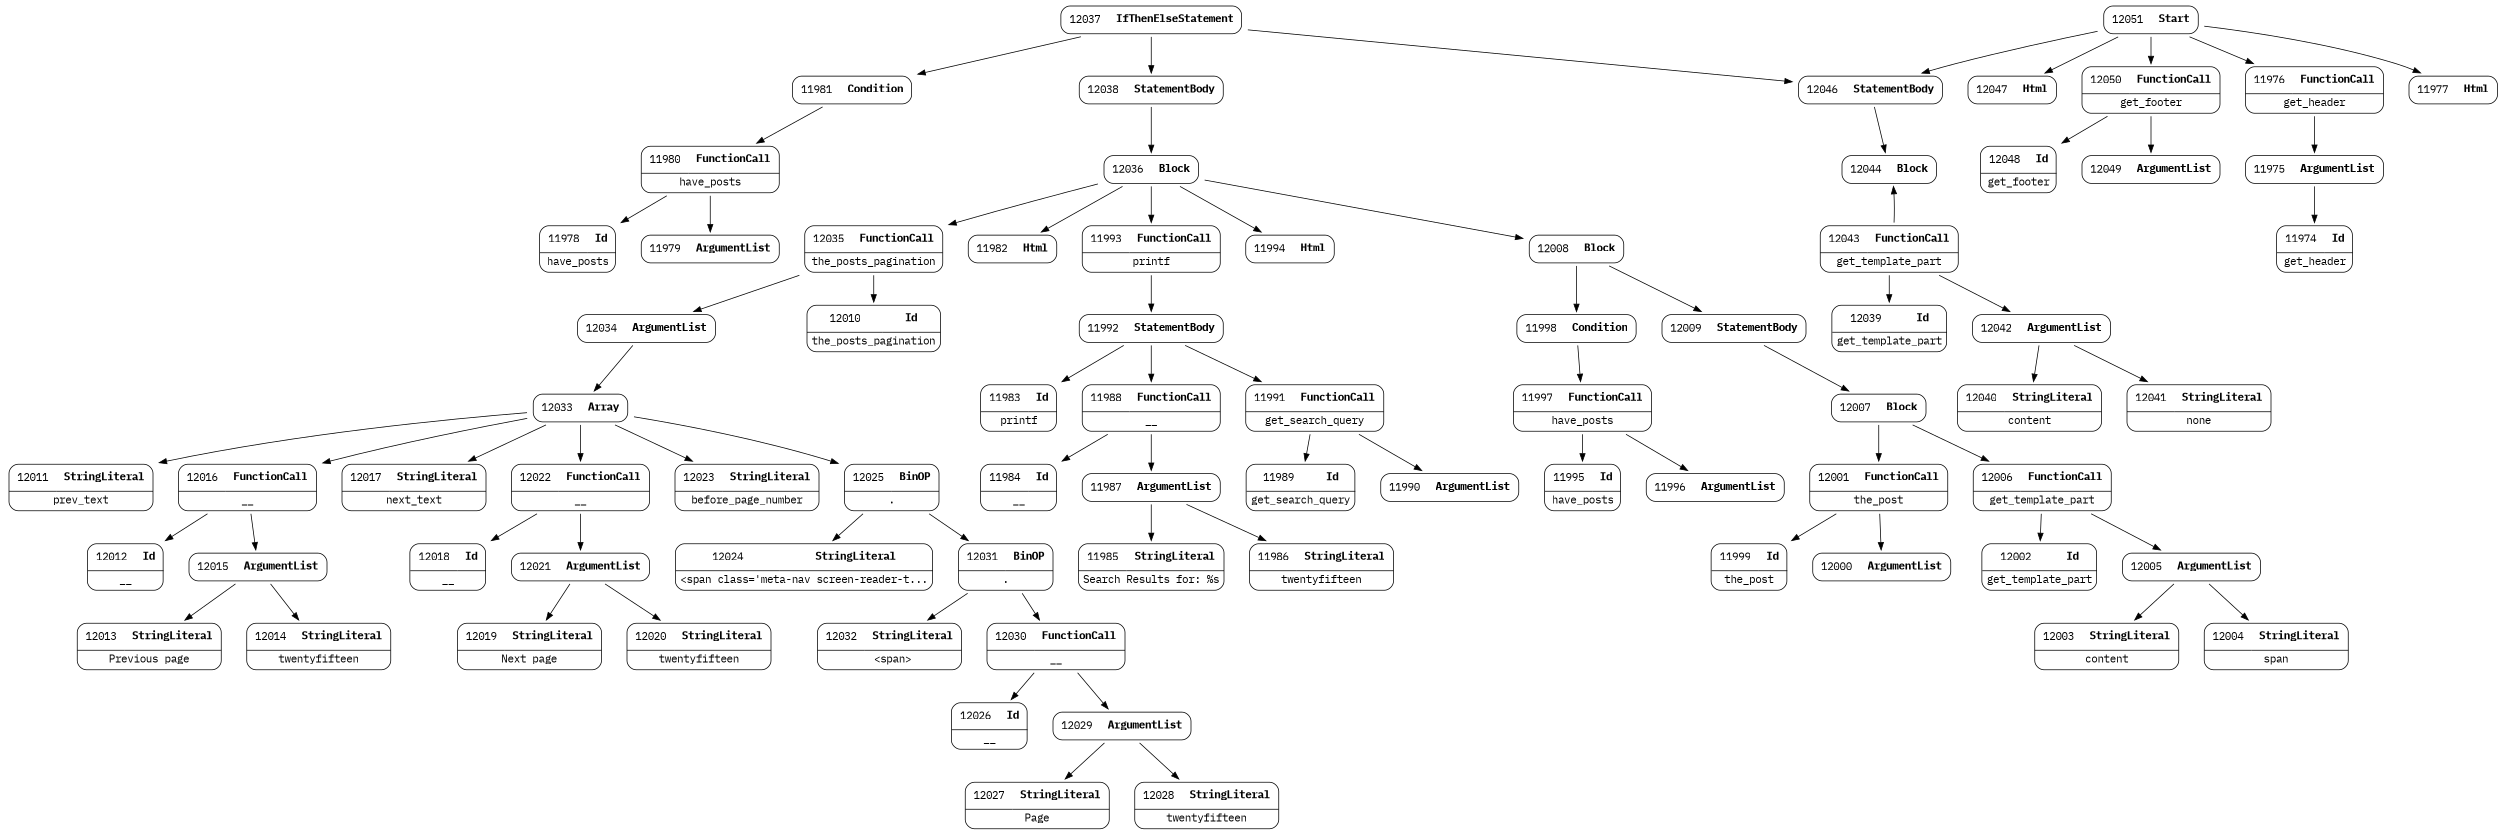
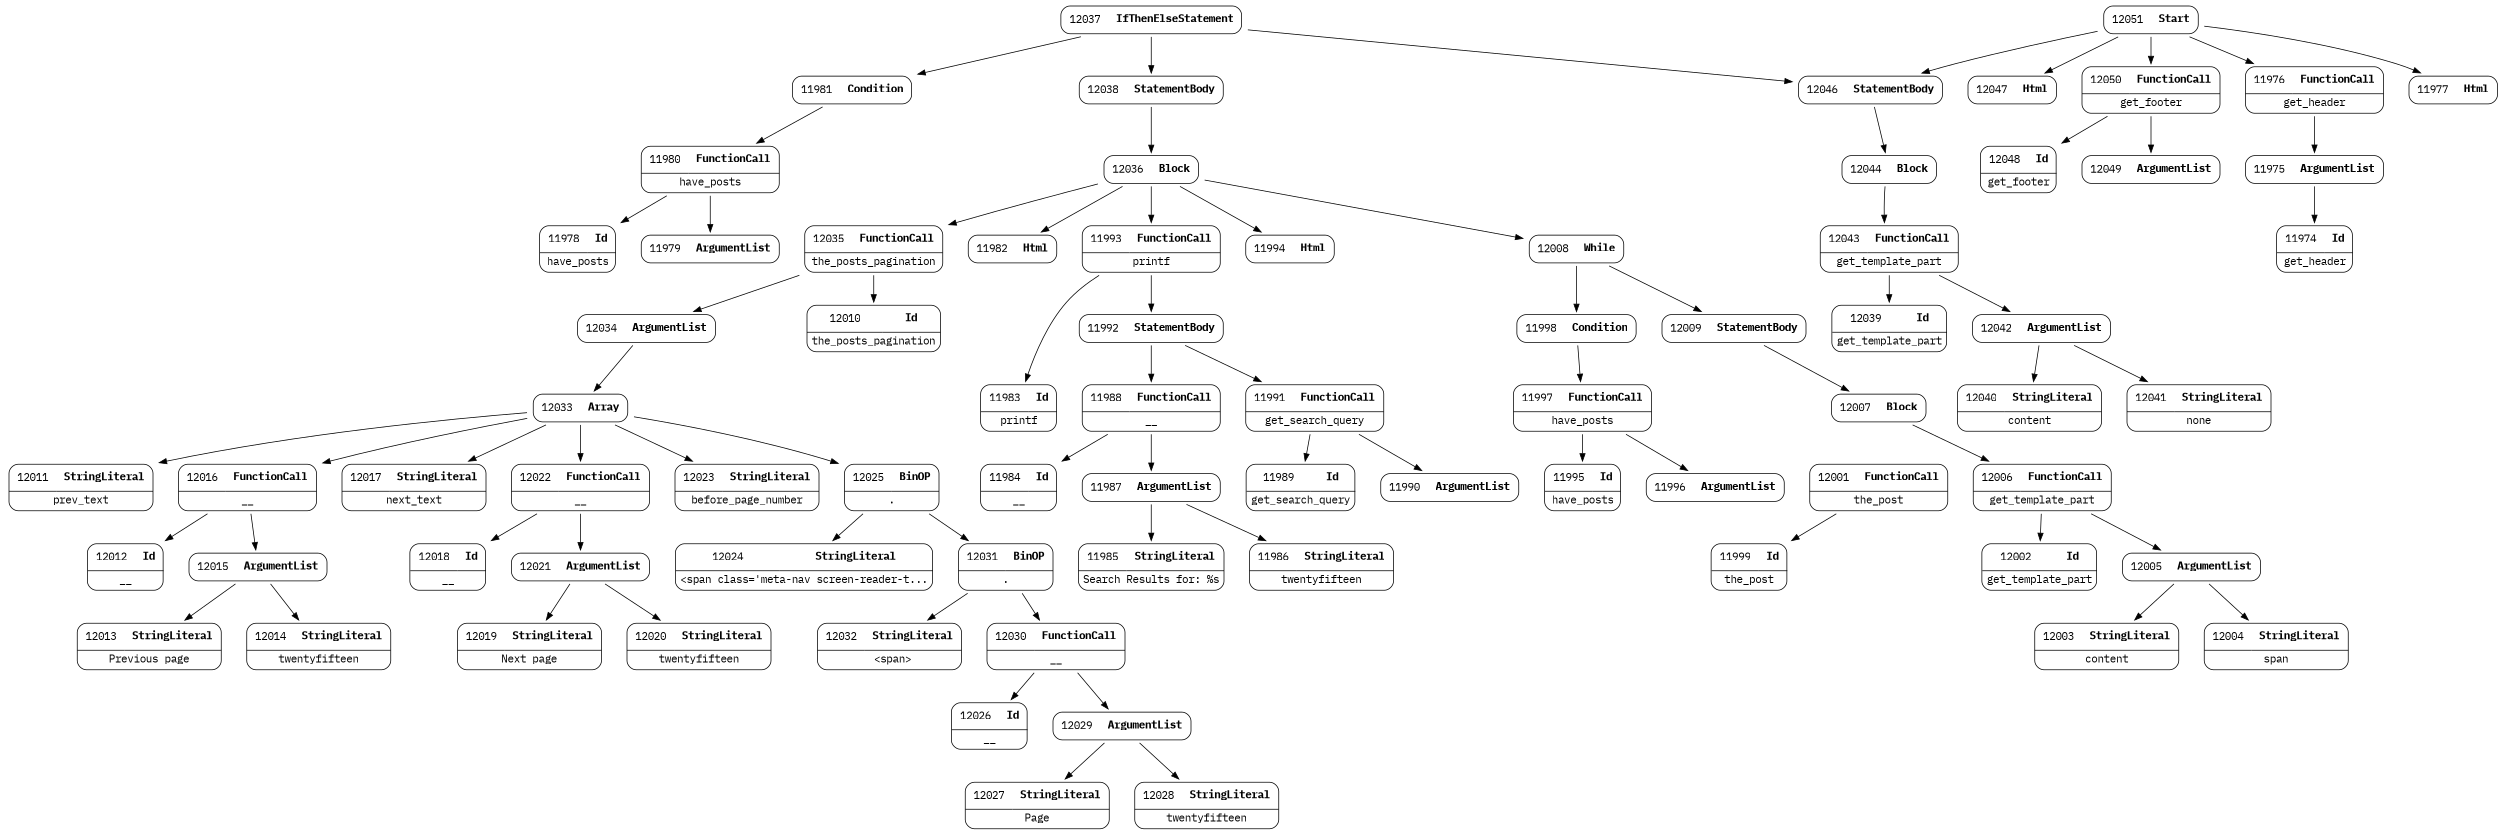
edge "12043" -> "12044": reversed
node "12008": text "Block" -> "While"
edge "11992" -> "11983": now "11993" -> "11983"
edge "12007" -> "12001": removed
node "12000": removed
